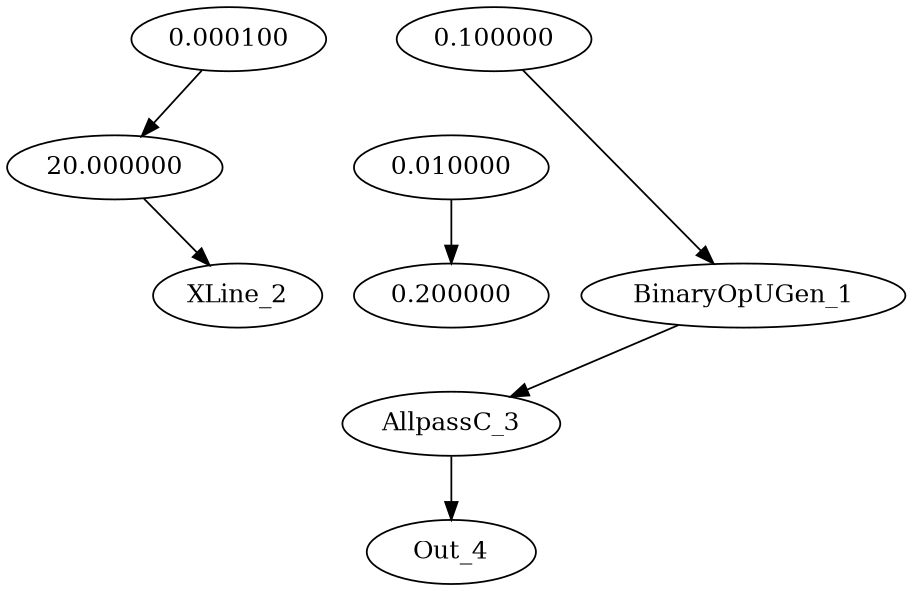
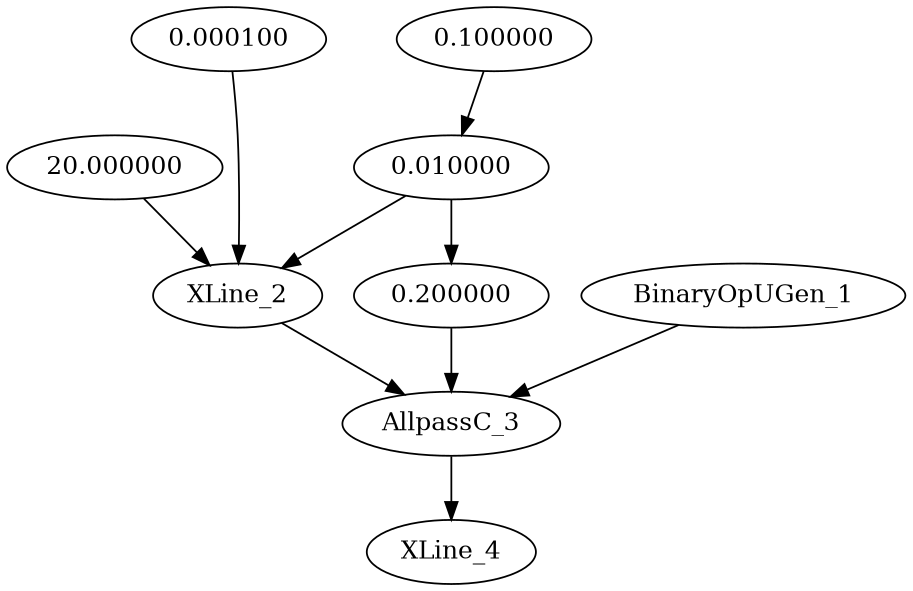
edge "0.000100" -> "20.000000": now "0.000100" -> "XLine_2"
edge "0.100000" -> "BinaryOpUGen_1": now "0.100000" -> "0.010000"
edge "0.010000" -> "XLine_2": added
edge "0.200000" -> "AllpassC_3": added
edge "XLine_2" -> "AllpassC_3": added
node "Out_4": label "Out_4" -> "XLine_4"
